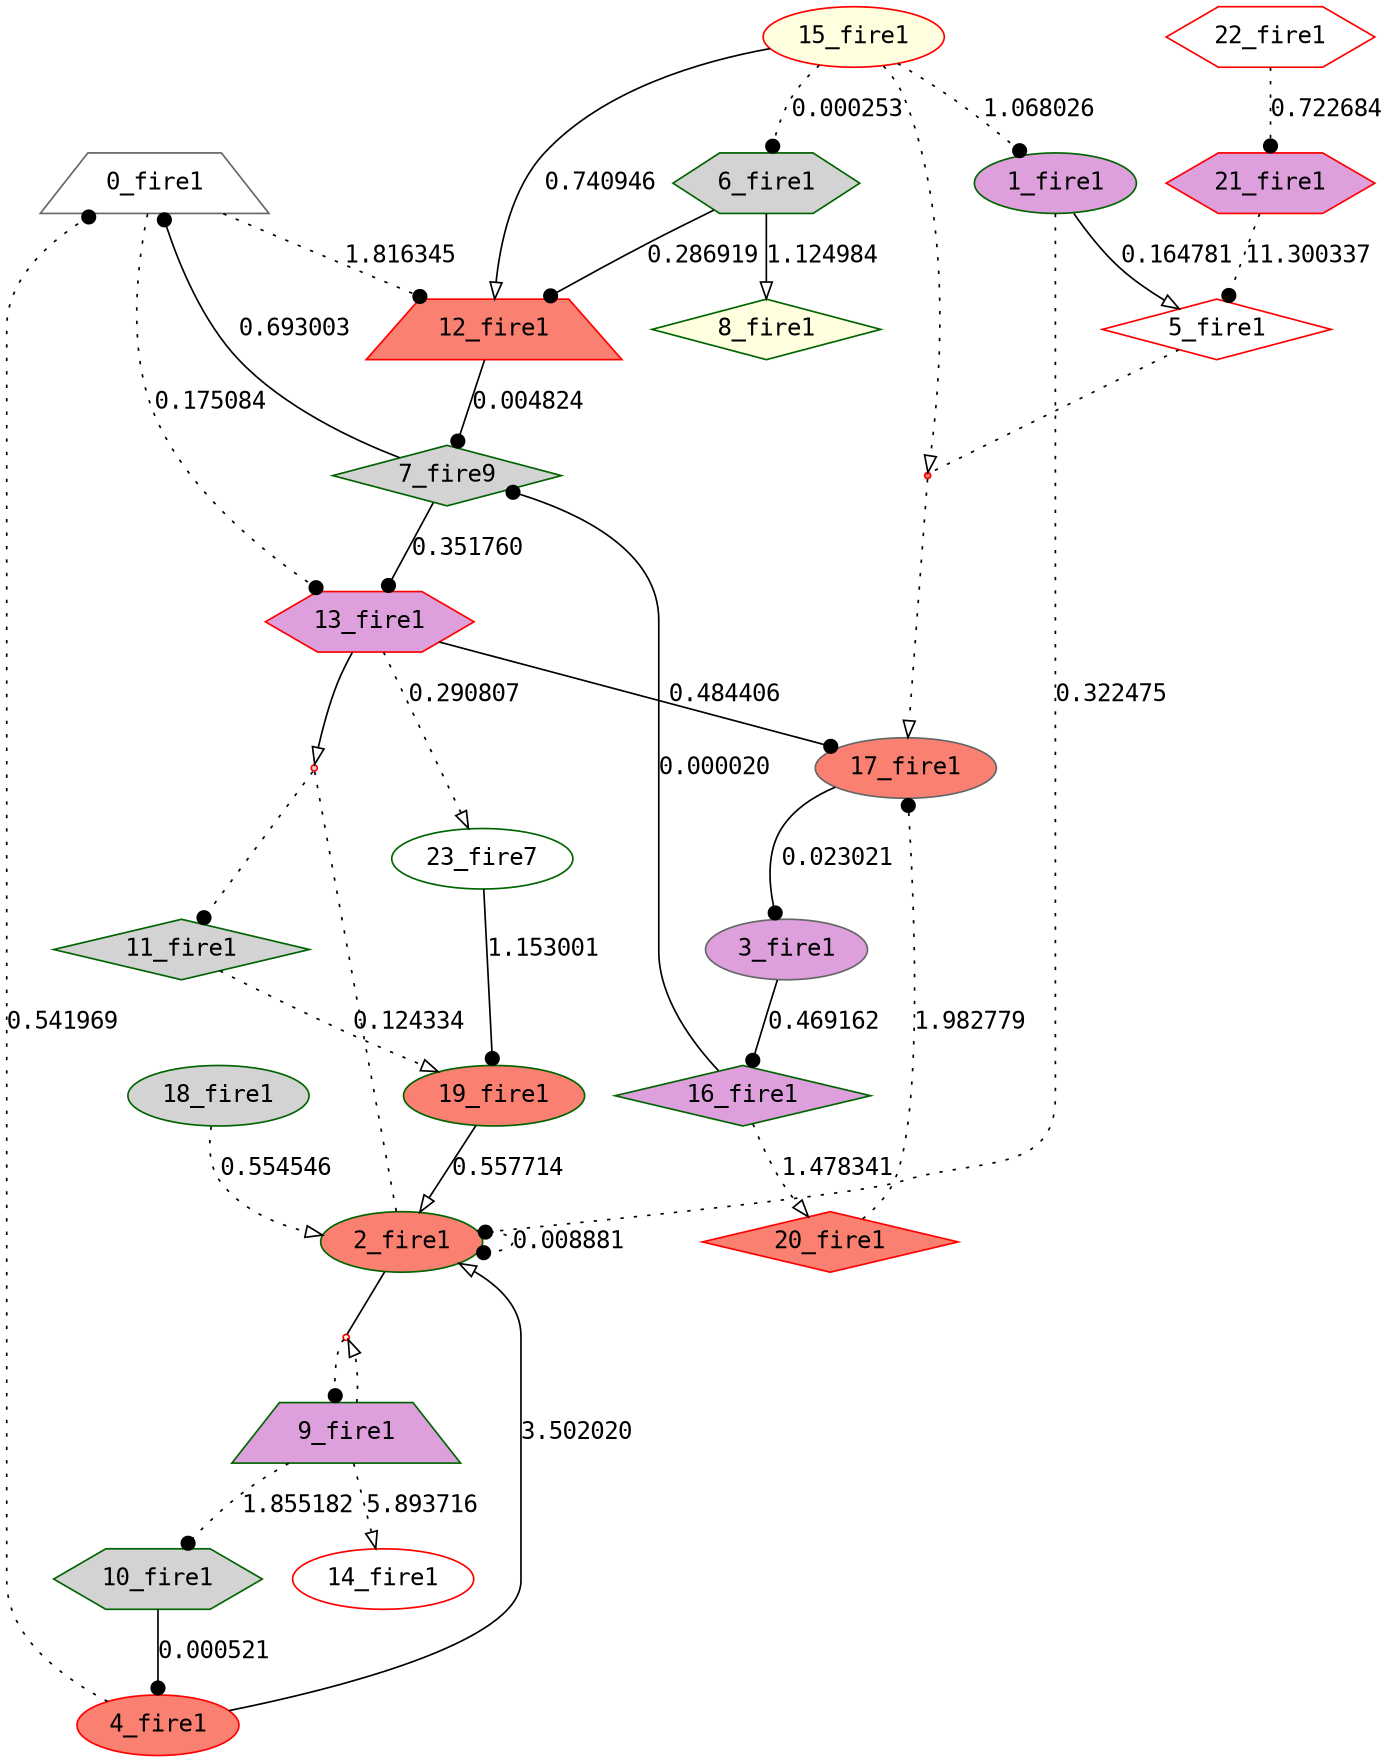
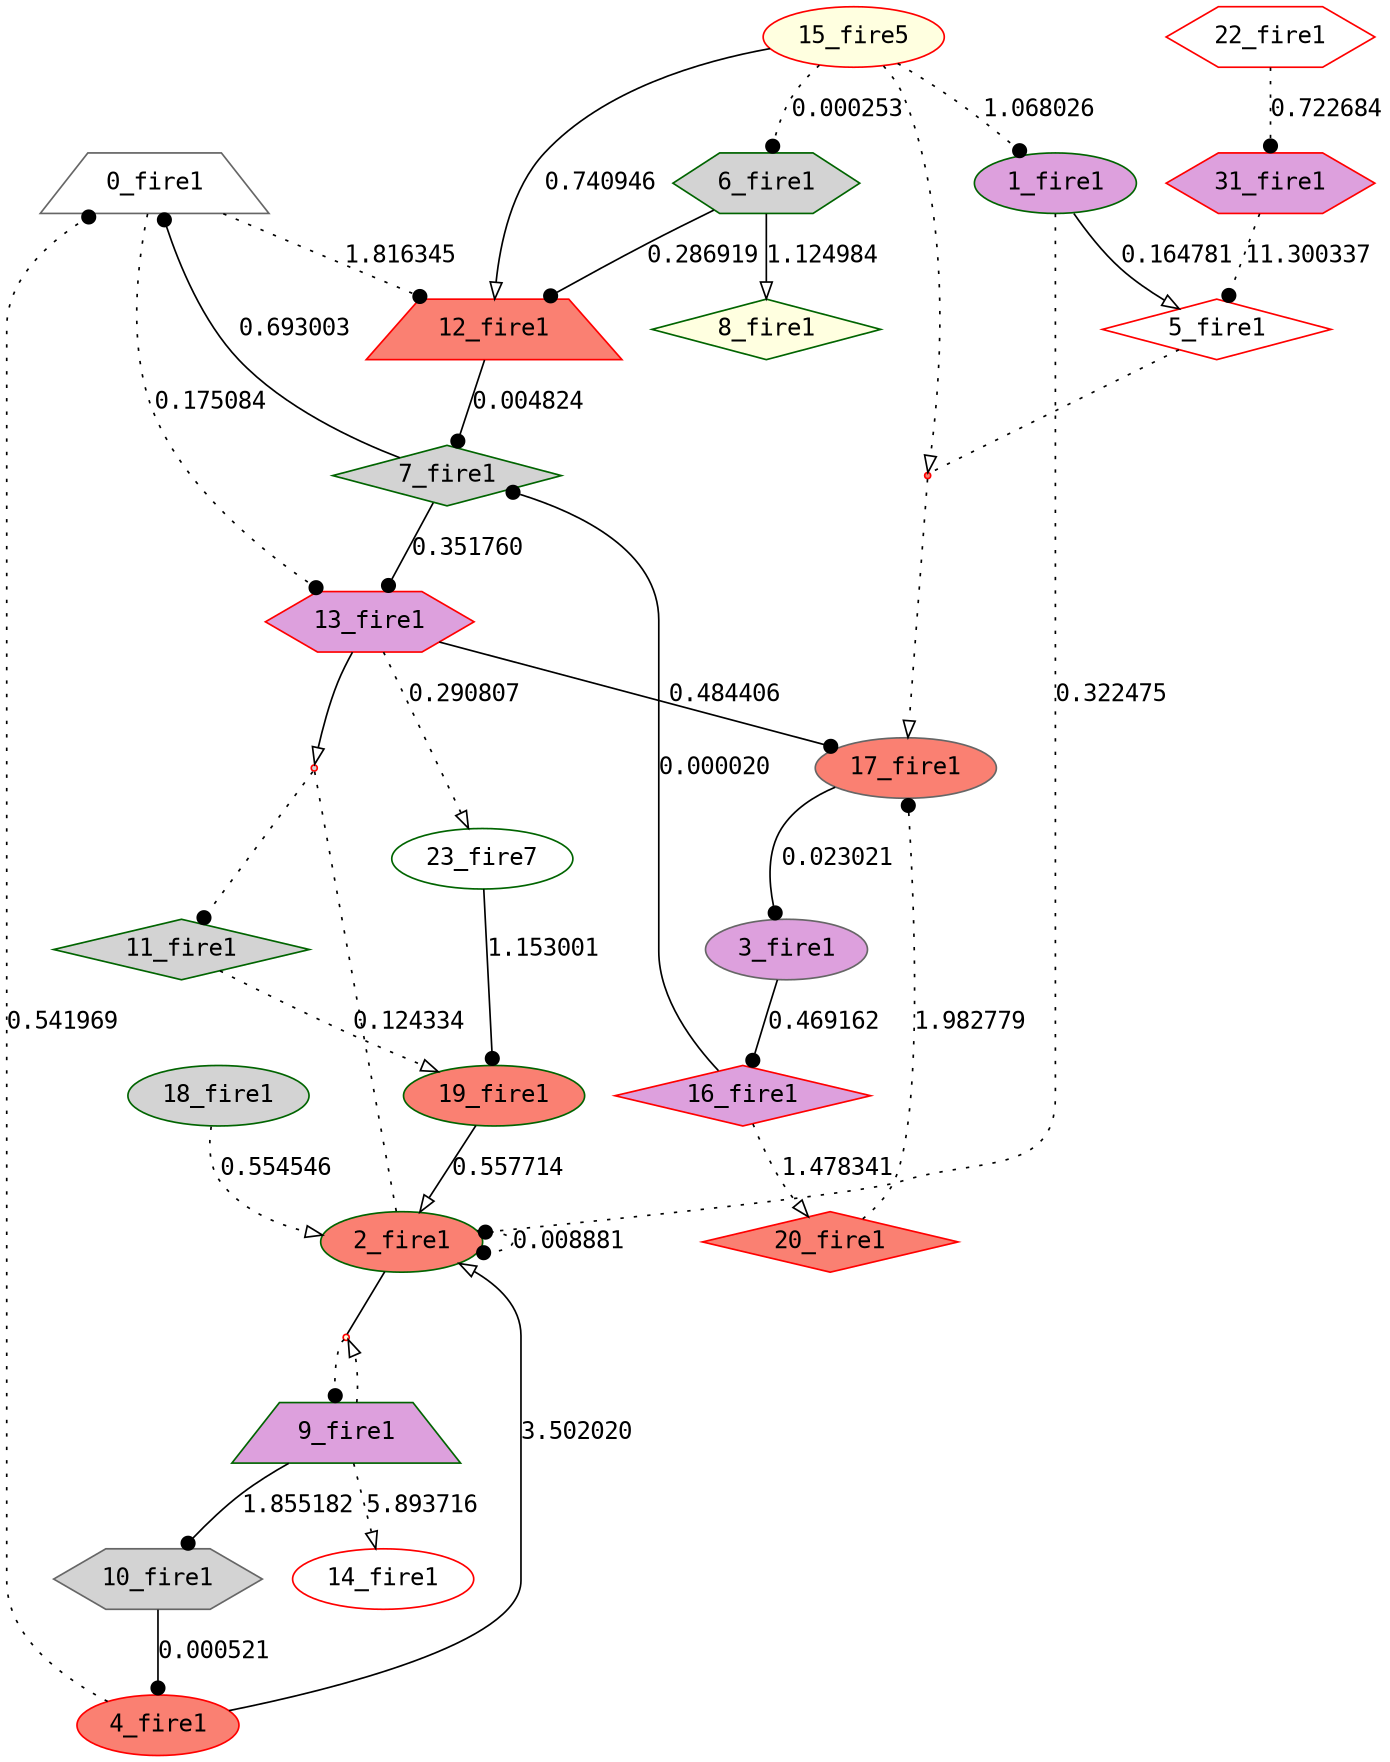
node "15_fire1": label "15_fire1" -> "15_fire5"
node "21_fire1": label "21_fire1" -> "31_fire1"
node "7_fire9": label "7_fire9" -> "7_fire1"
node "16_fire1": color darkgreen -> red
edge "9_fire1" -> "10_fire1": style dotted -> solid
node "10_fire1": color darkgreen -> gray40
